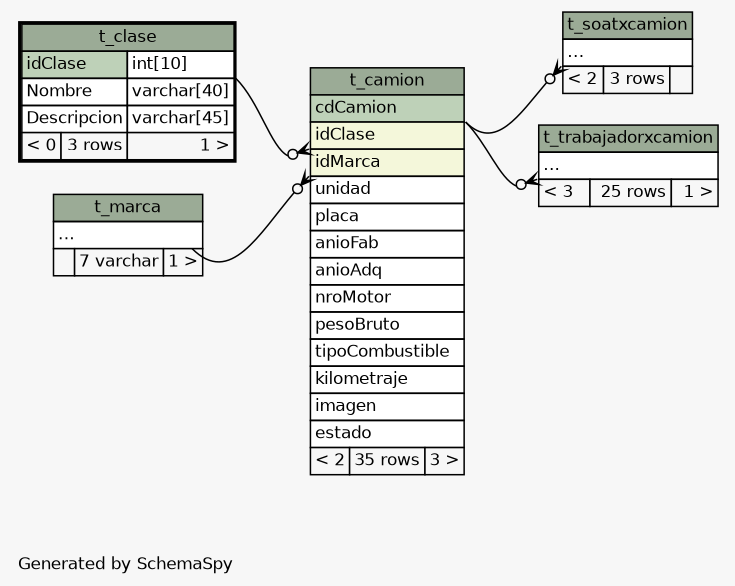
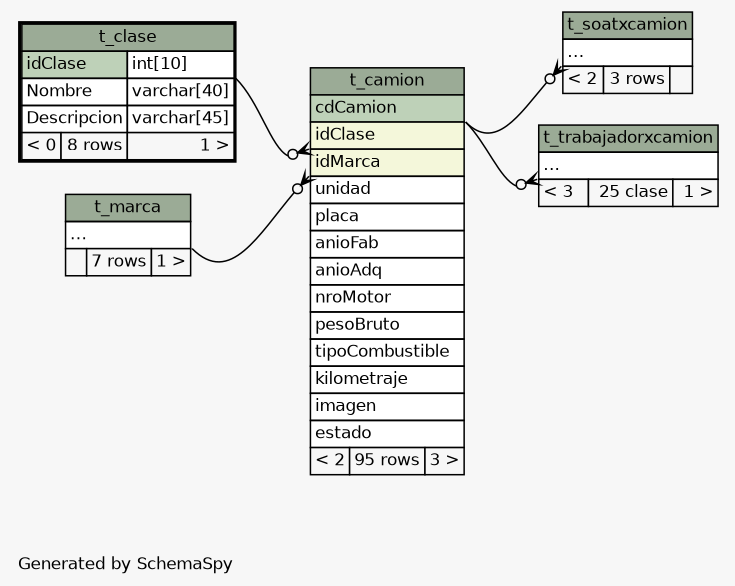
node "t_clase": text "3 rows" -> "8 rows"
node "t_trabajadorxcamion": text "25 rows" -> "25 clase"
node "t_marca": text "7 varchar" -> "7 rows"
node "t_camion": text "35 rows" -> "95 rows"
